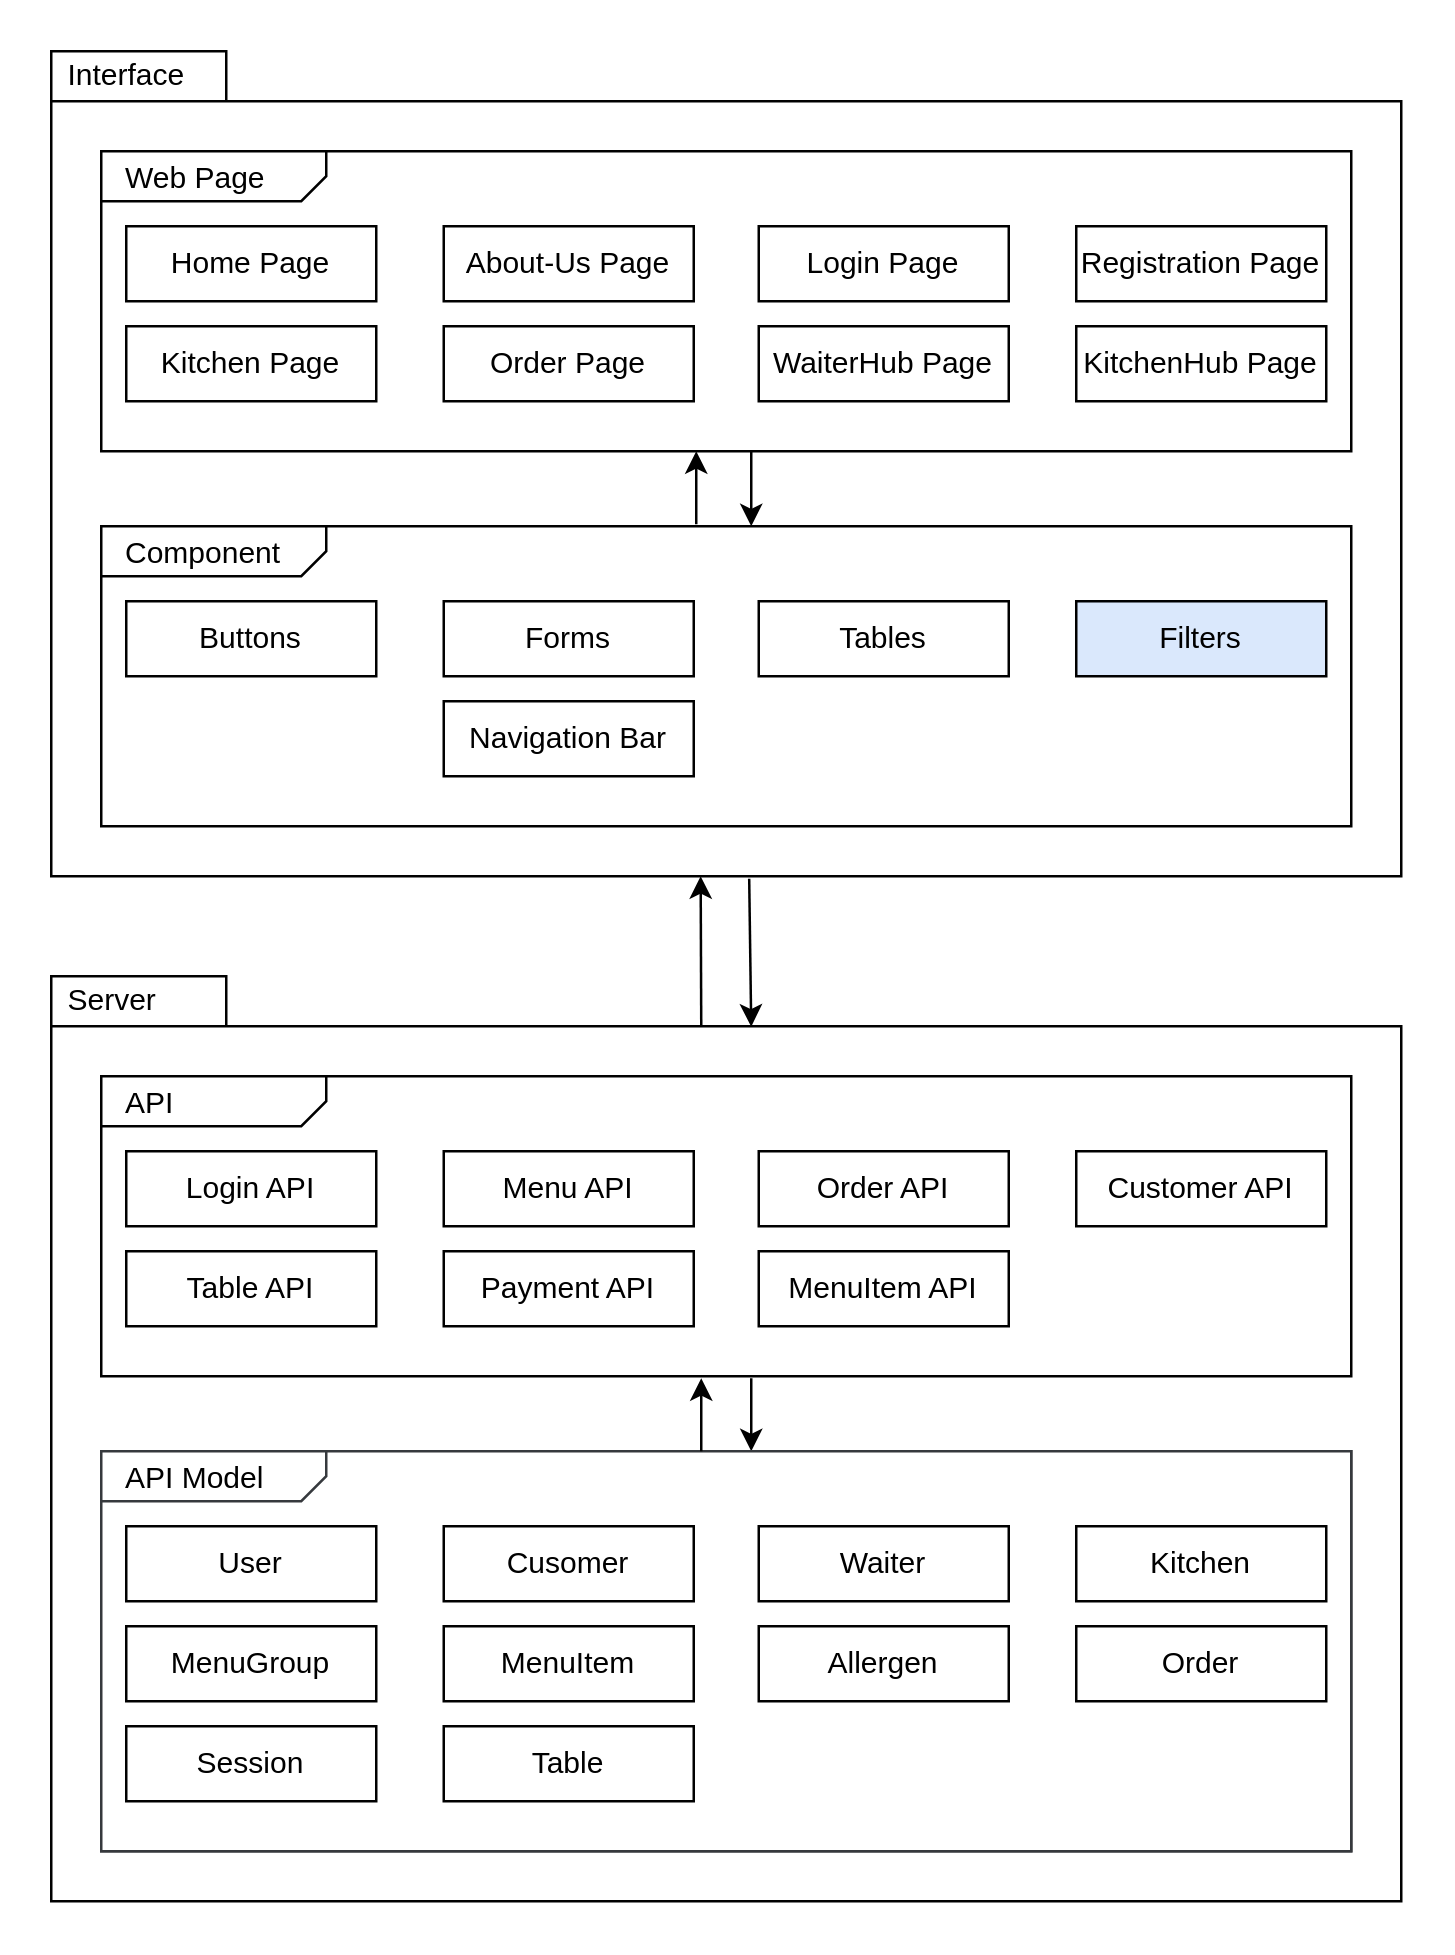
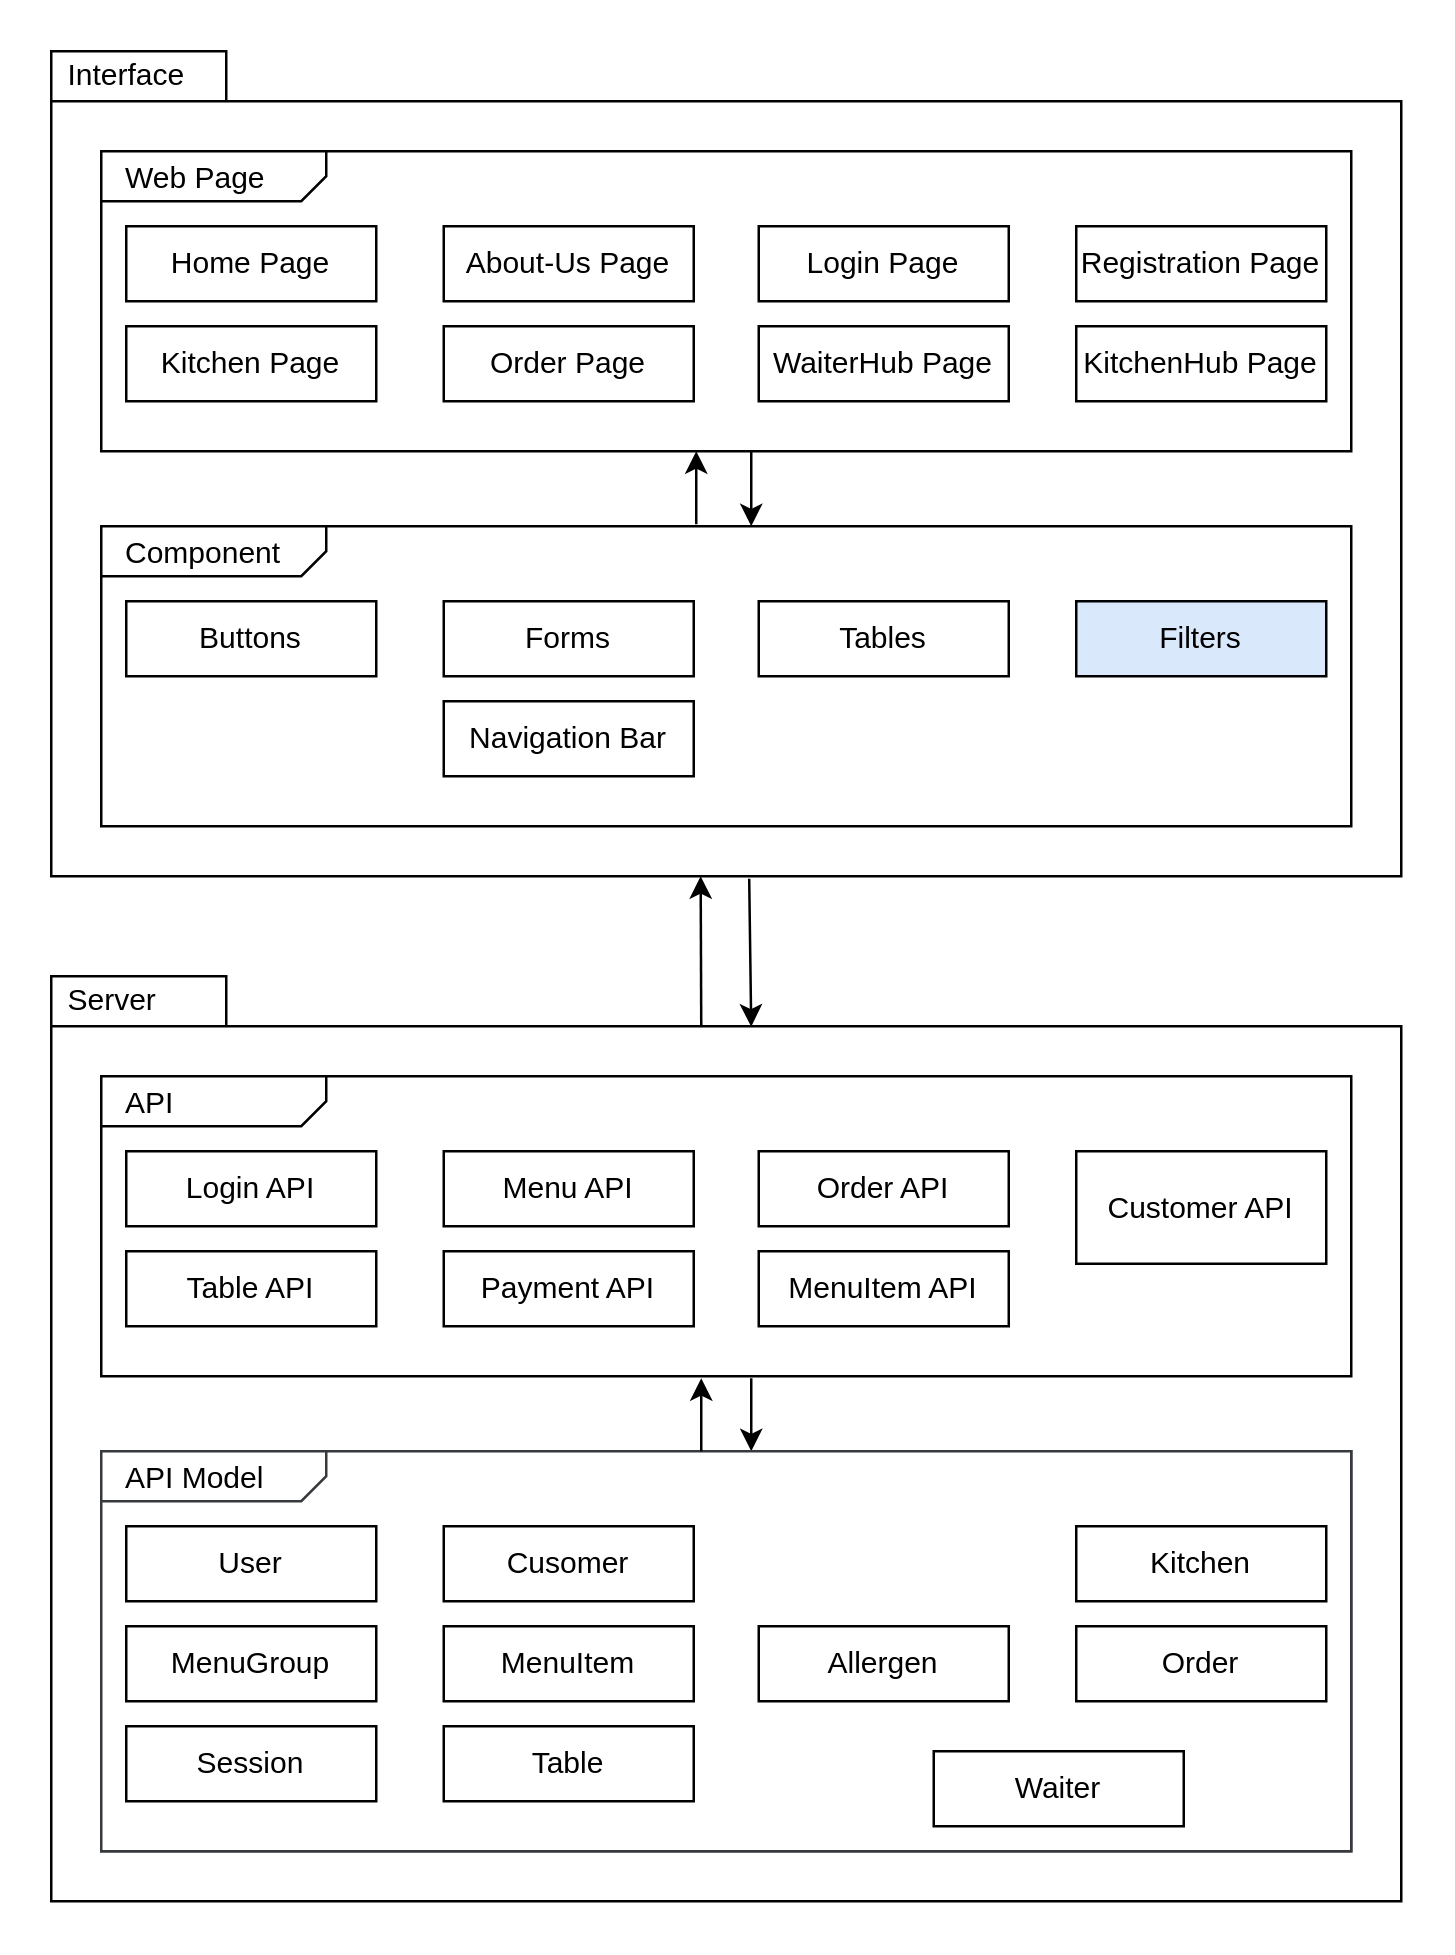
node "Customer API": size 250x75 -> 250x113
node "Waiter": moved (884, 1564) -> (1059, 1789)
